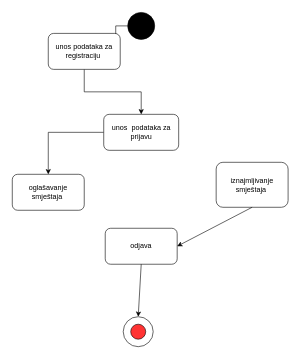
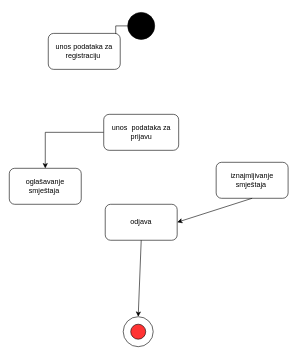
edge "unos podataka za registraciju" -> "unos podataka za prijavu": removed
node "iznajmljivanje smještaja": size 72x45 -> 72x36
node "oglašavanje smještaja": moved (48, 192) -> (45, 186)
node "odjava": moved (141, 246) -> (141, 222)
